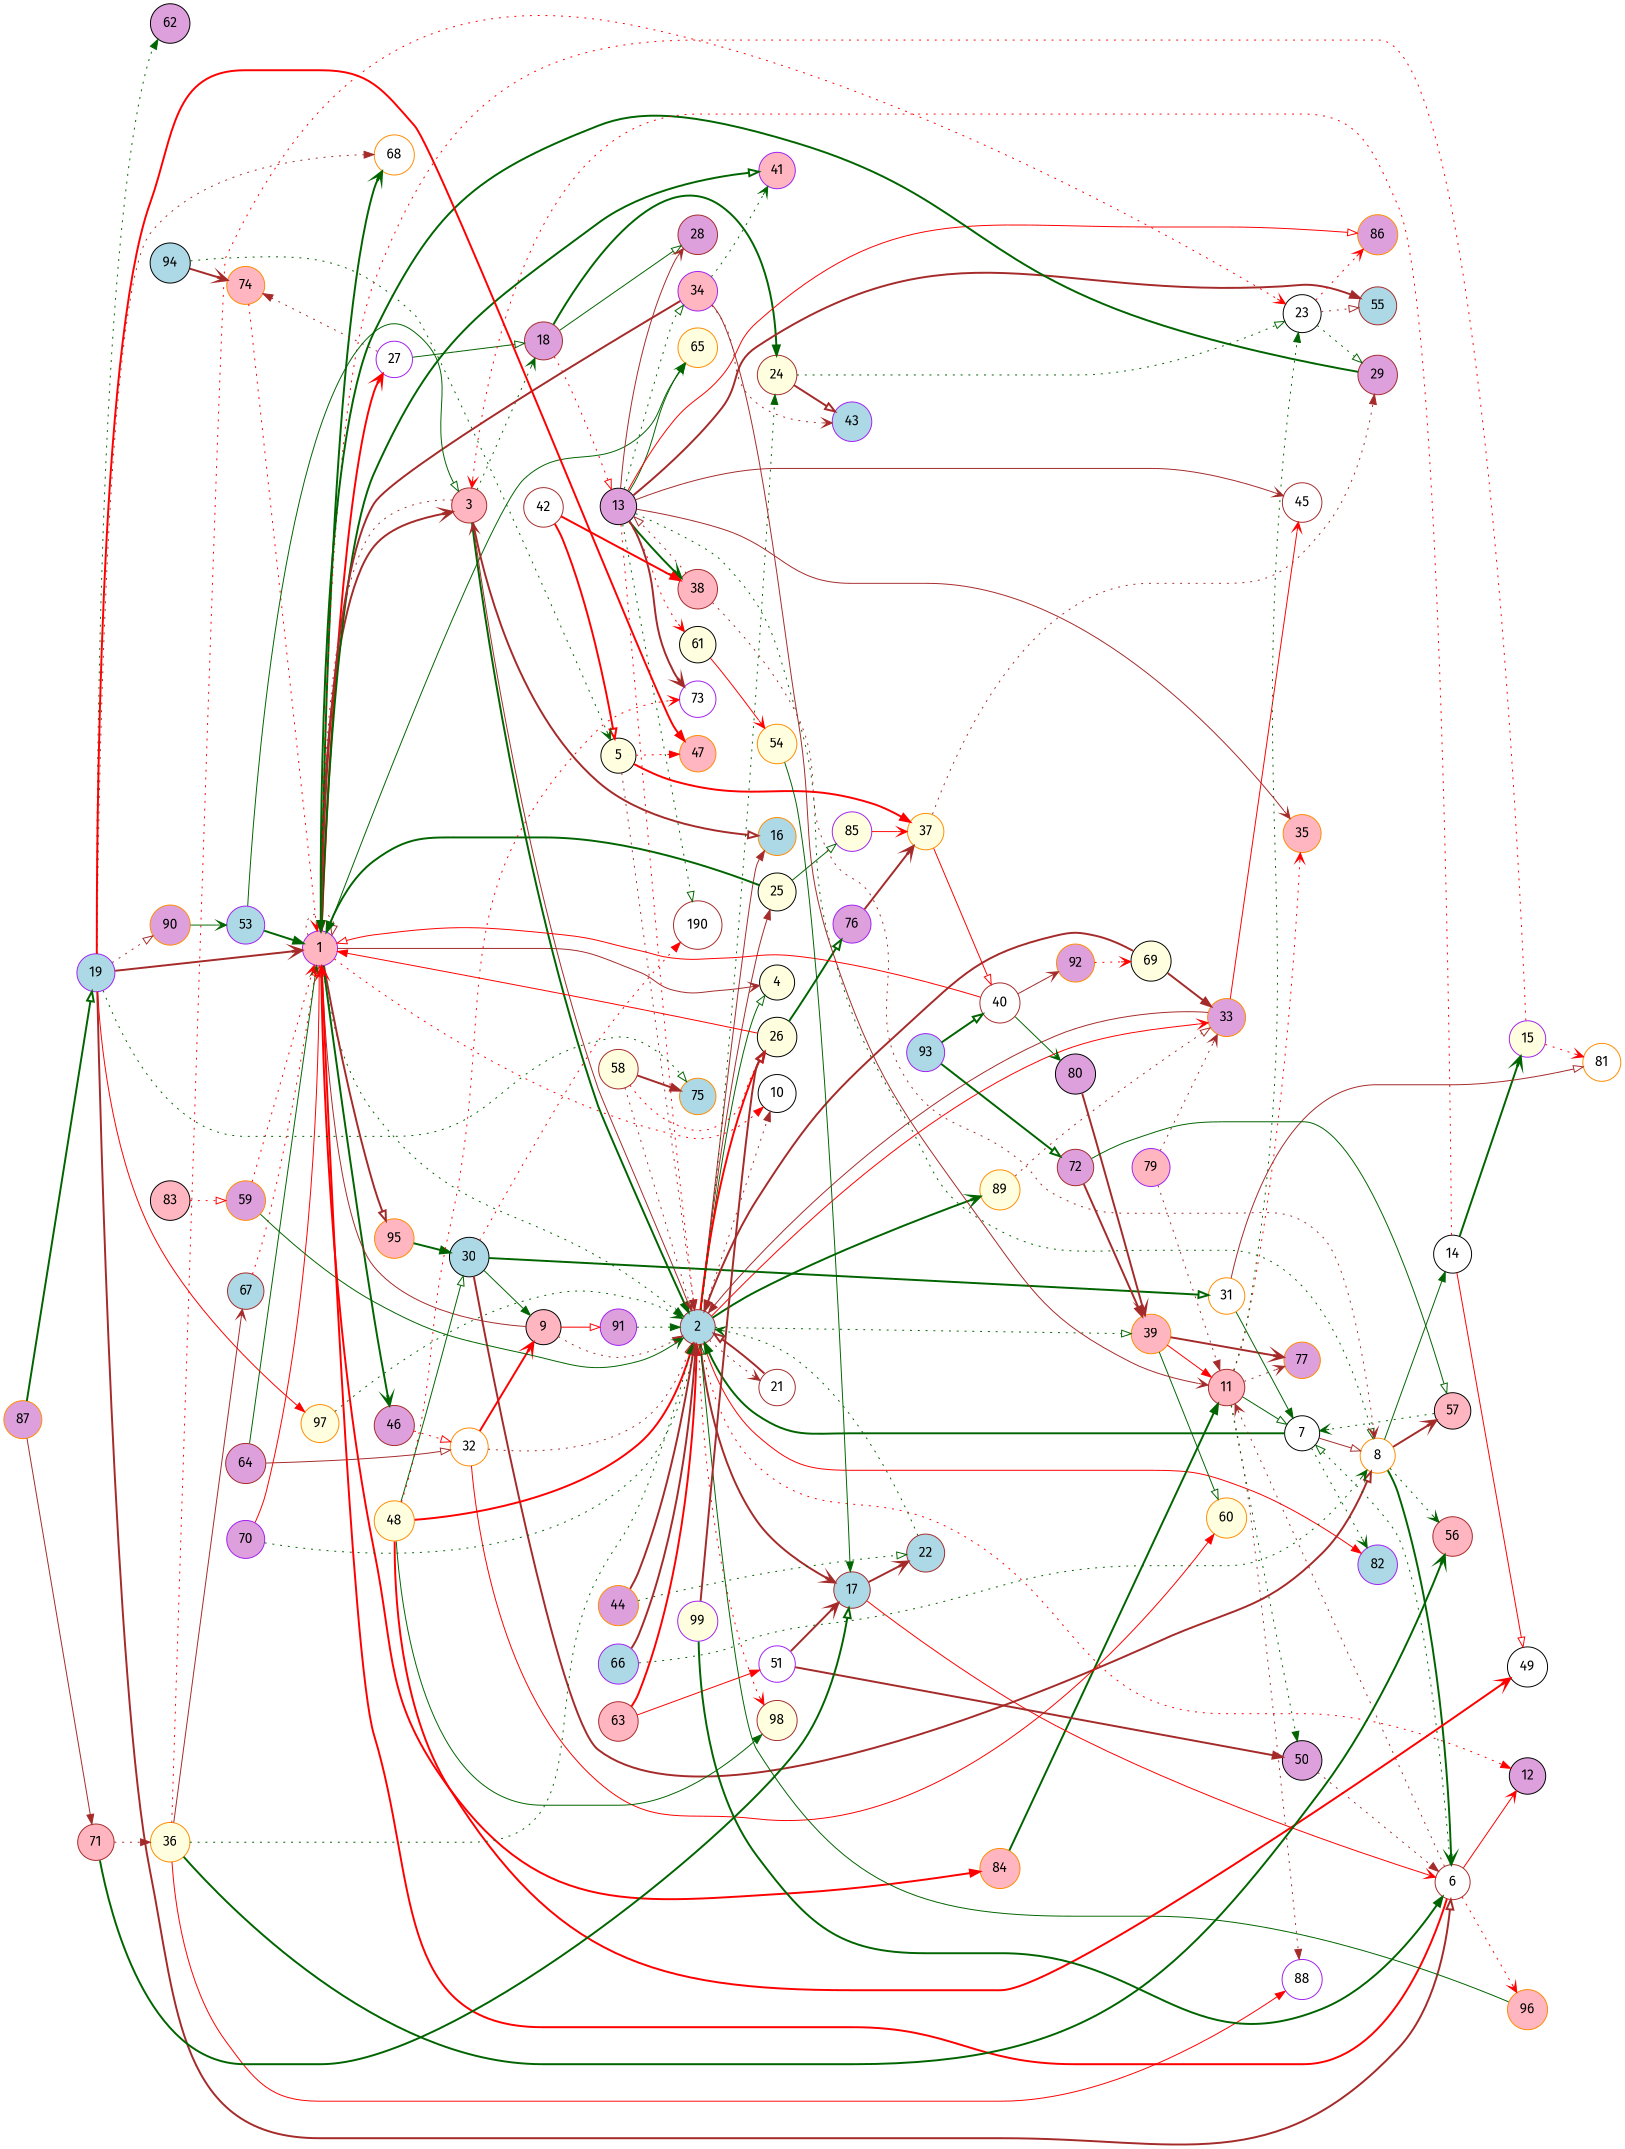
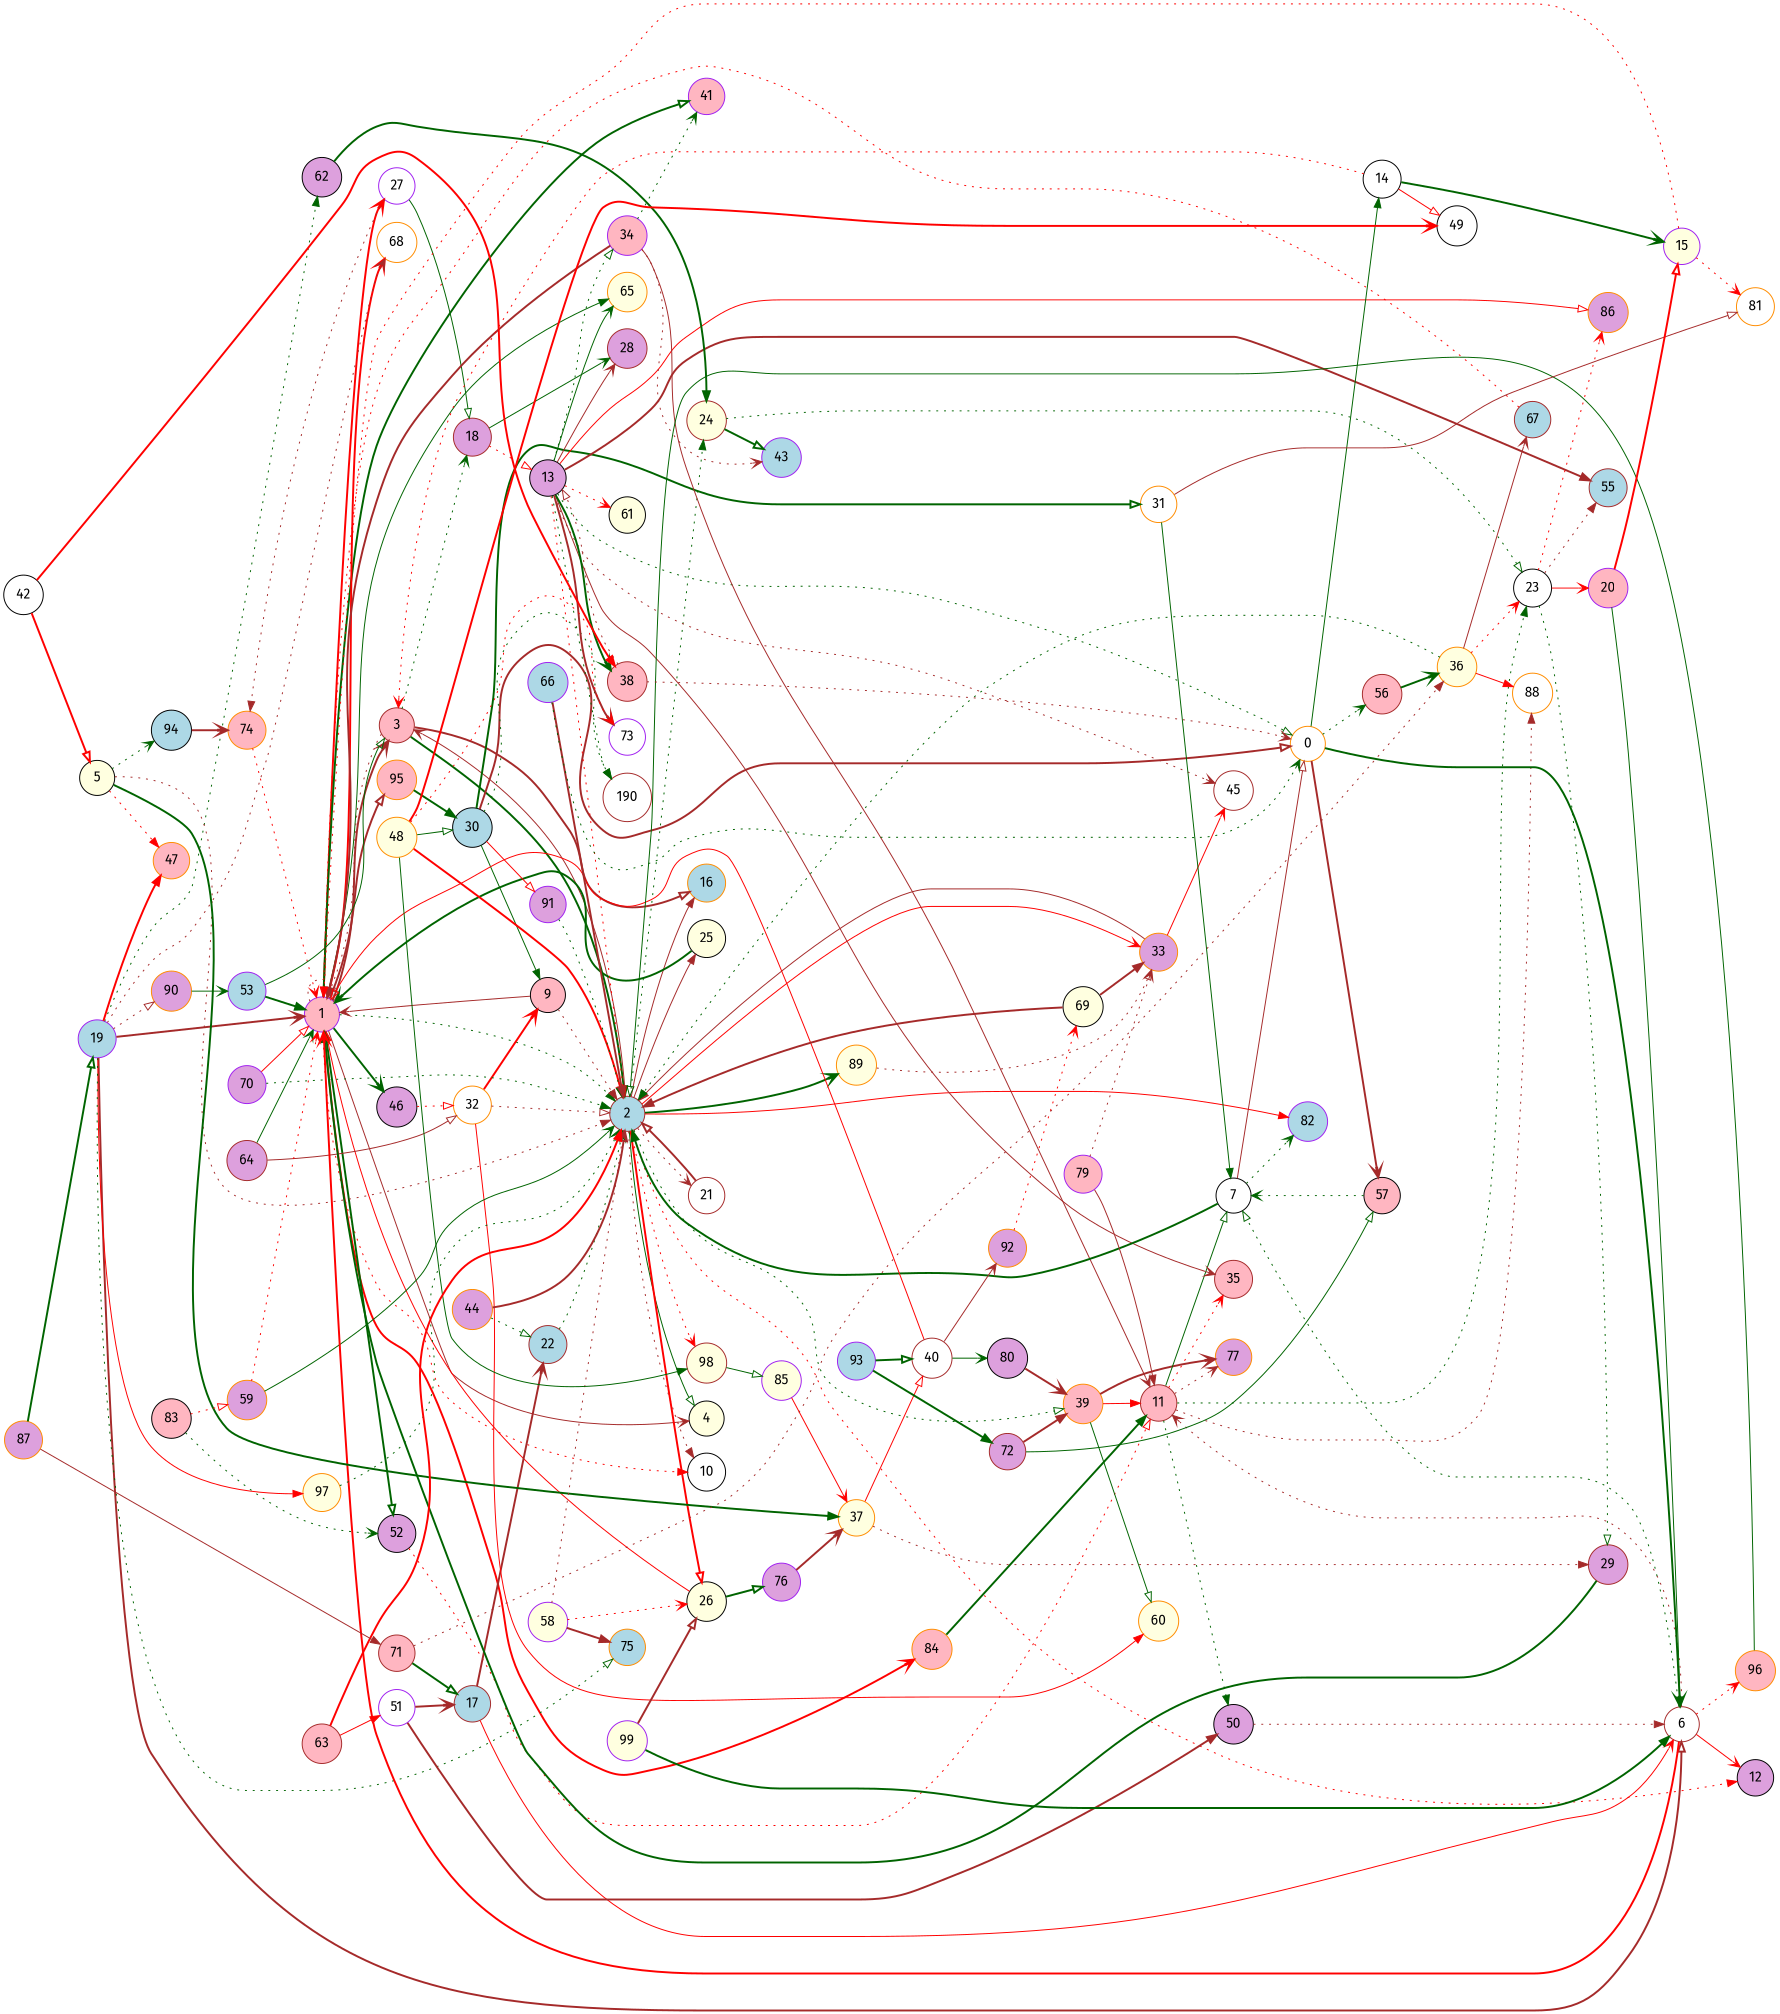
edge "18" -> "24": now "62" -> "24"
edge "19" -> "68": arrowhead normal -> vee
edge "18" -> "28": arrowhead onormal -> vee
edge "23" -> "55": arrowhead onormal -> normal
edge "1" -> "68": color darkgreen -> red
edge "24" -> "43": color brown -> darkgreen
edge "94" -> "5": reversed
edge "13" -> "45": style solid -> dotted
node "42": color brown -> black
node "20": added
node "54": removed
edge "5" -> "37": color red -> darkgreen
node "35": color darkorange -> brown
edge "25" -> "1": arrowhead normal -> vee
edge "25" -> "85": now "98" -> "85"
node "58": color brown -> purple
edge "30" -> "190": color red -> darkgreen
edge "93" -> "72": arrowhead onormal -> normal
edge "58" -> "26": arrowhead onormal -> vee
edge "79" -> "11": style dotted -> solid
edge "9" -> "91": now "30" -> "91"
node "46": color brown -> black
node "8": label "8" -> "0"
edge "2" -> "17": removed
node "52": added
edge "1" -> "84": arrowhead normal -> vee
node "88": color purple -> darkorange
edge "36" -> "56": reversed
